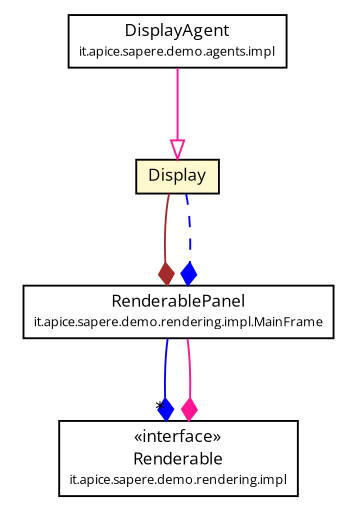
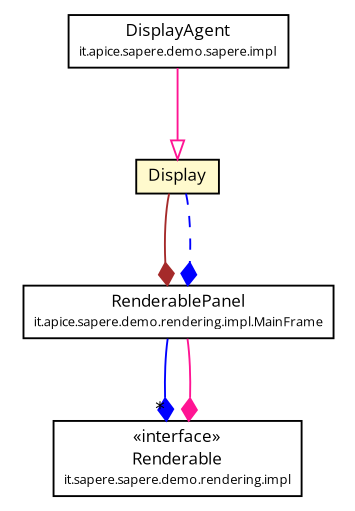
node "DisplayAgent": text "it.apice.sapere.demo.agents.impl" -> "it.apice.sapere.demo.sapere.impl"
node "Renderable": text "it.apice.sapere.demo.rendering.impl" -> "it.sapere.sapere.demo.rendering.impl"
